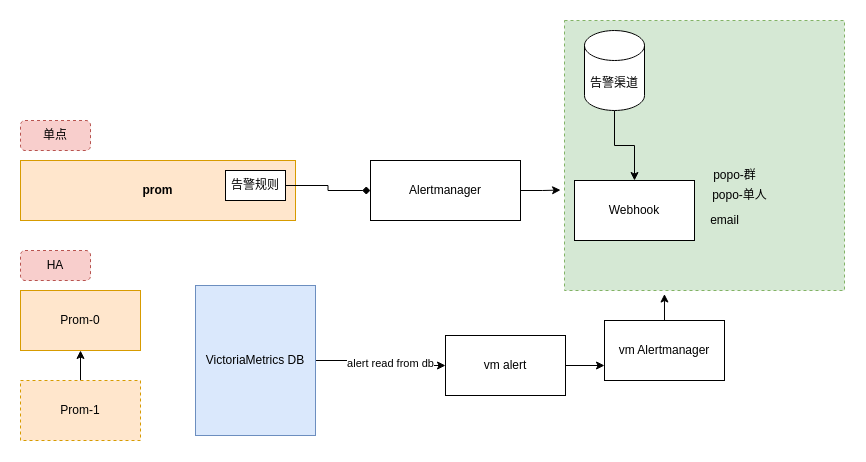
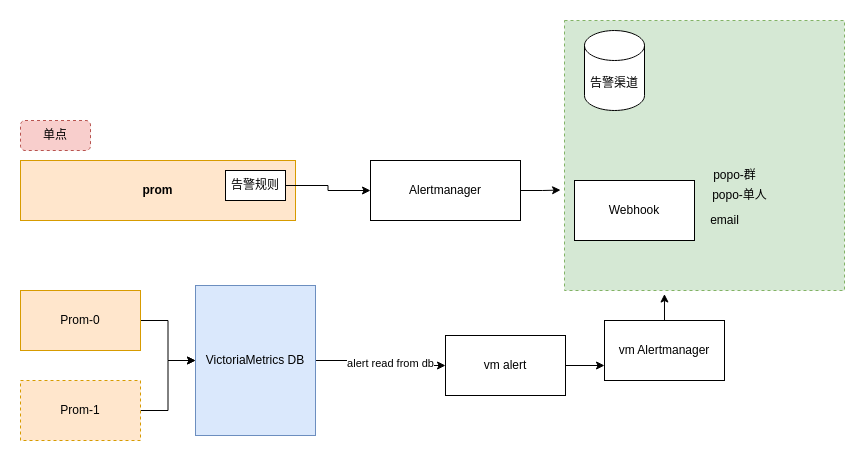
edge "告警渠道" -> "Webhook": removed
edge "告警规则" -> "Alertmanager": arrowhead diamond -> classic
node "HA": removed
edge "Prom-0" -> "VictoriaMetrics DB": added
edge "Prom-1" -> "Prom-0": now "Prom-1" -> "VictoriaMetrics DB"
